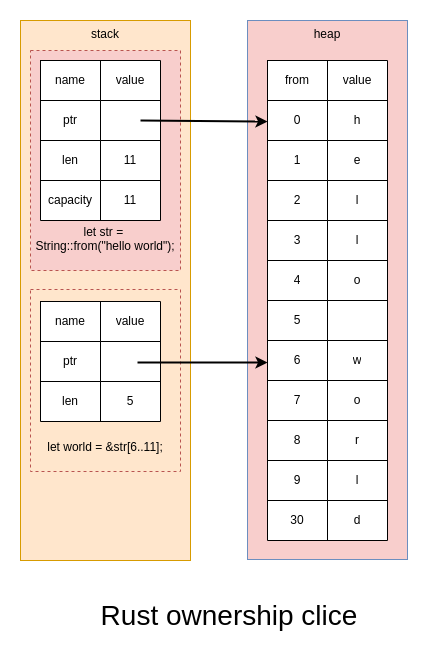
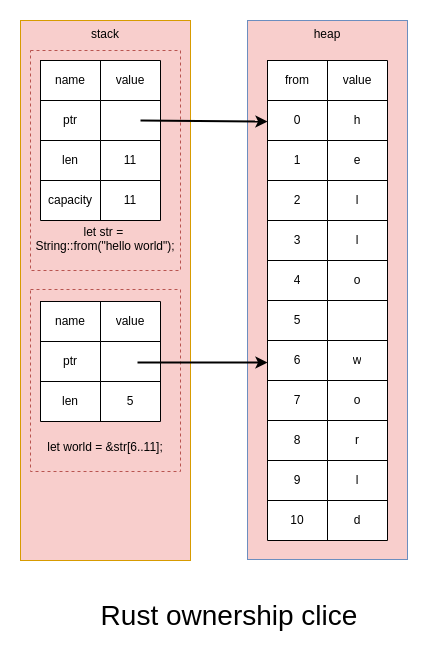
node "stack": fillcolor #ffe6cc -> #f8cecc
node "let world = &str[6..11];": fillcolor #ffe6cc -> #f8cecc
node "30": label "30" -> "10"
